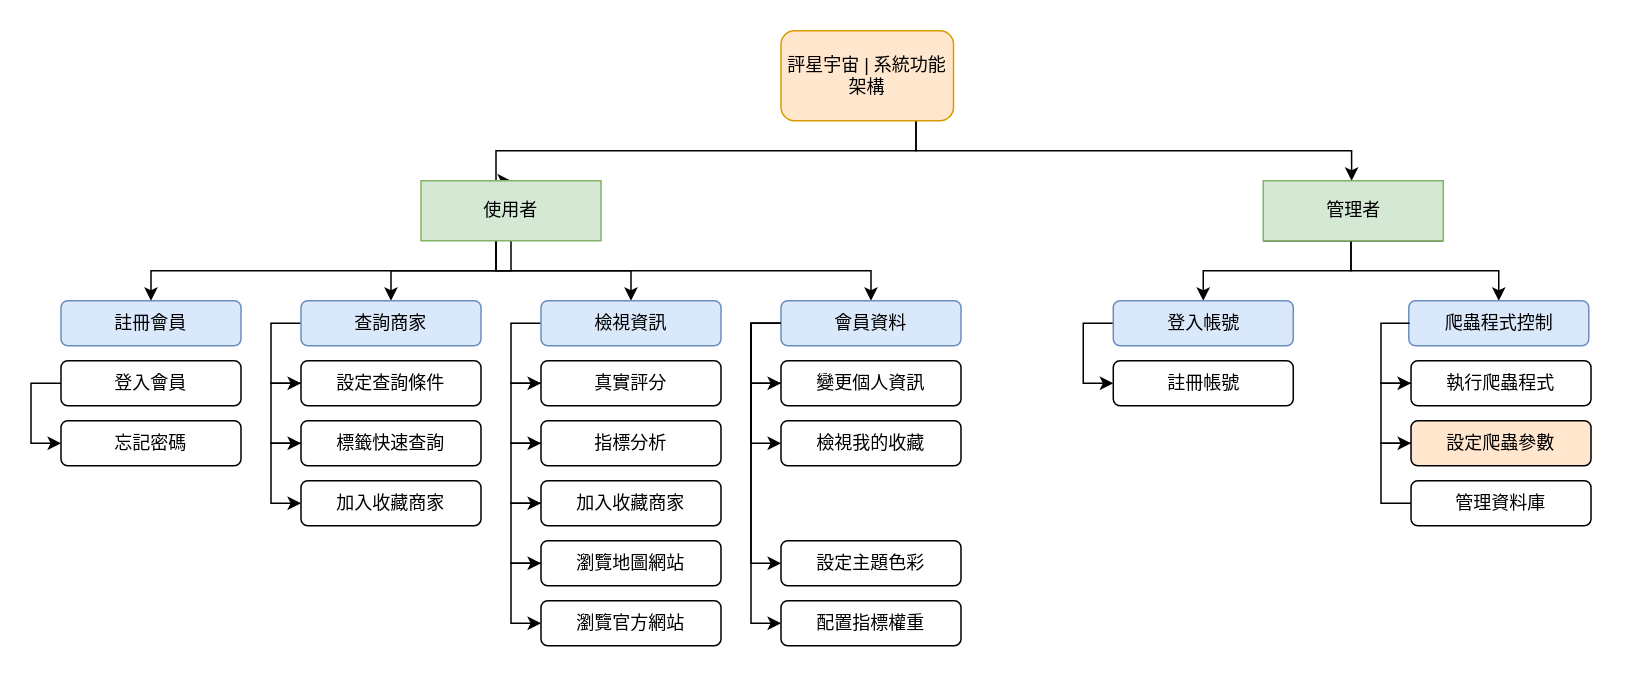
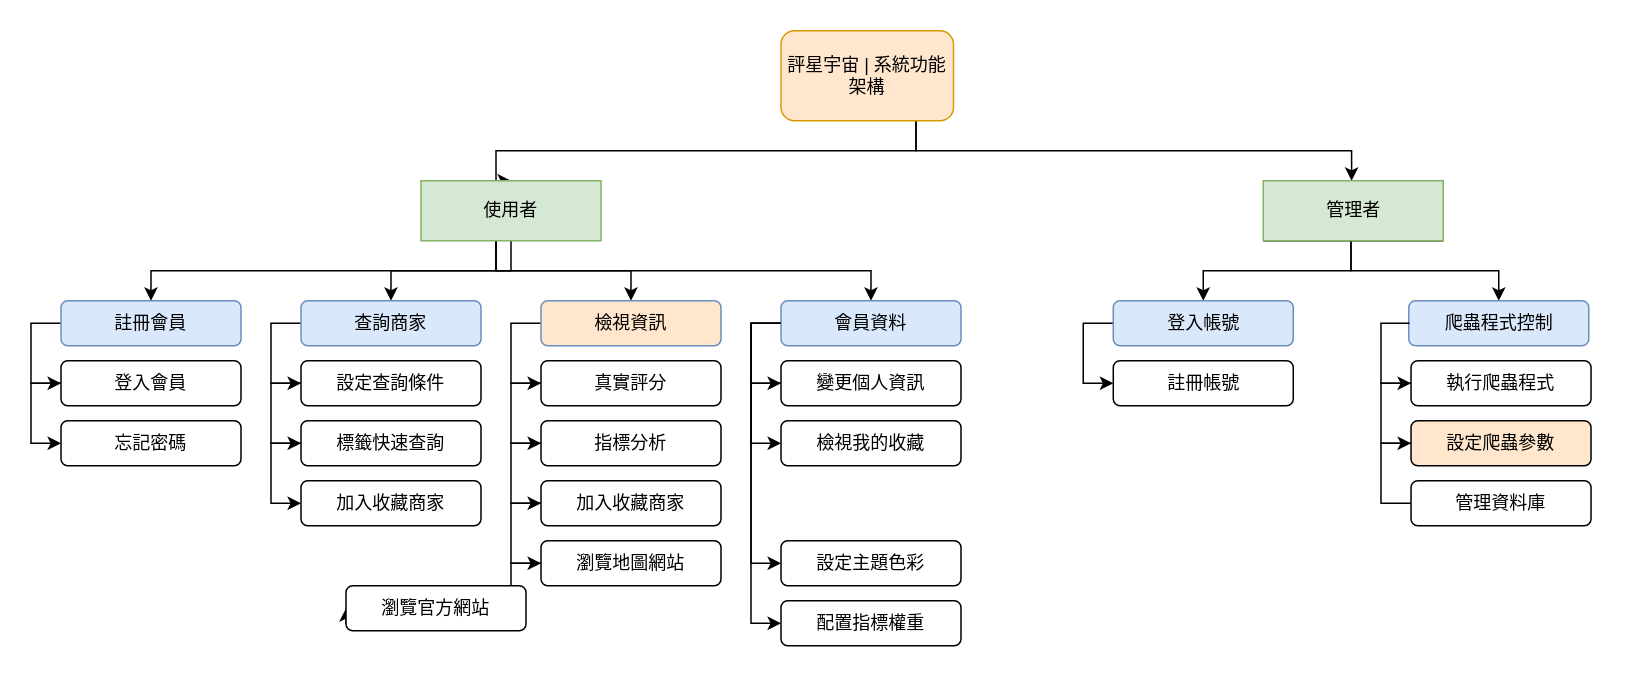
node "檢視資訊": fillcolor #dae8fc -> #ffe6cc
edge "註冊會員" -> "登入會員": added
node "瀏覽官方網站": moved (631, 623) -> (436, 608)
